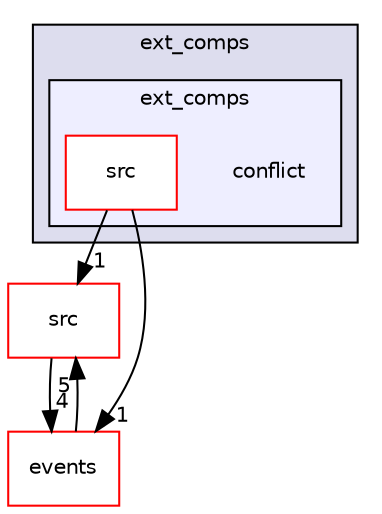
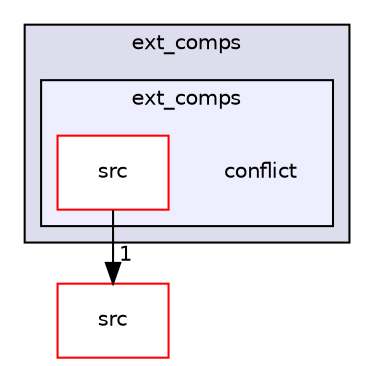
node "events": removed
